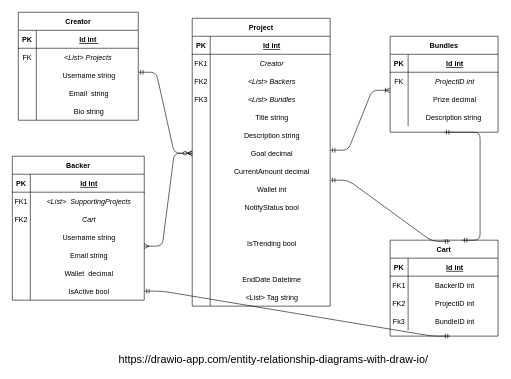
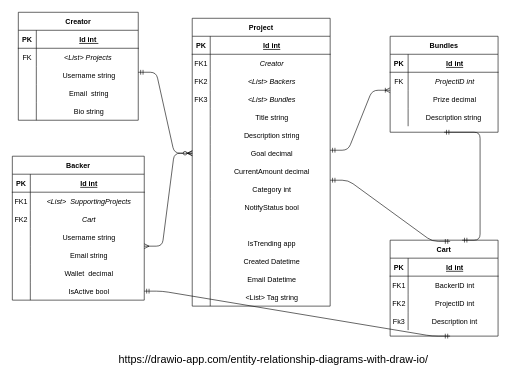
node "Wallet int": label "Wallet int" -> "Category int"
node "IsTrending bool": label "IsTrending bool" -> "IsTrending app"
node "Created Datetime": added
node "EndDate Datetime": label "EndDate Datetime" -> "Email Datetime"
node "BundleID int": label "BundleID int" -> "Description int"
